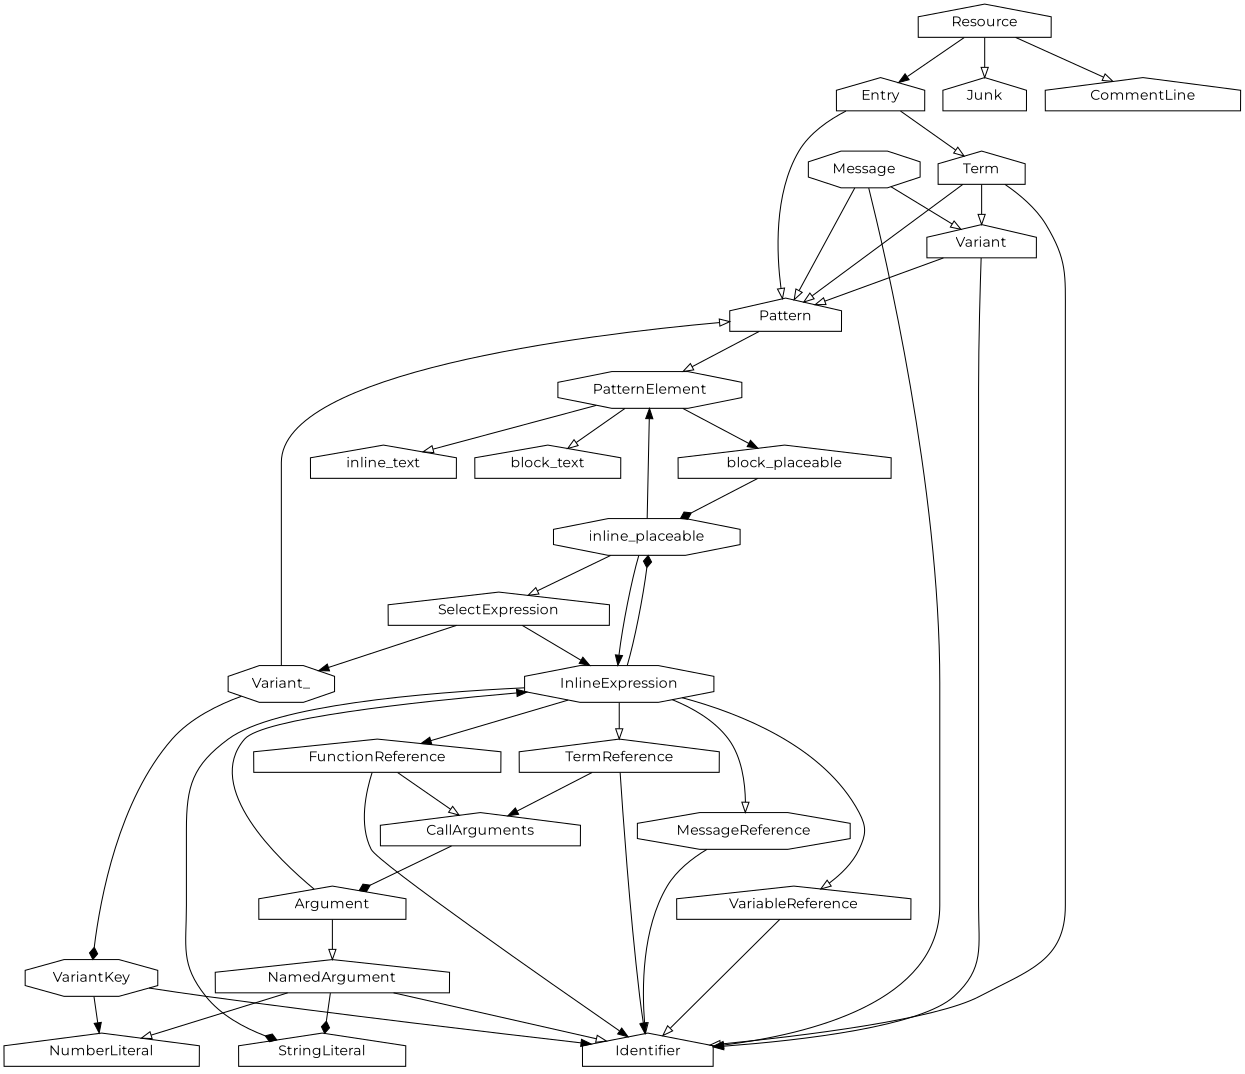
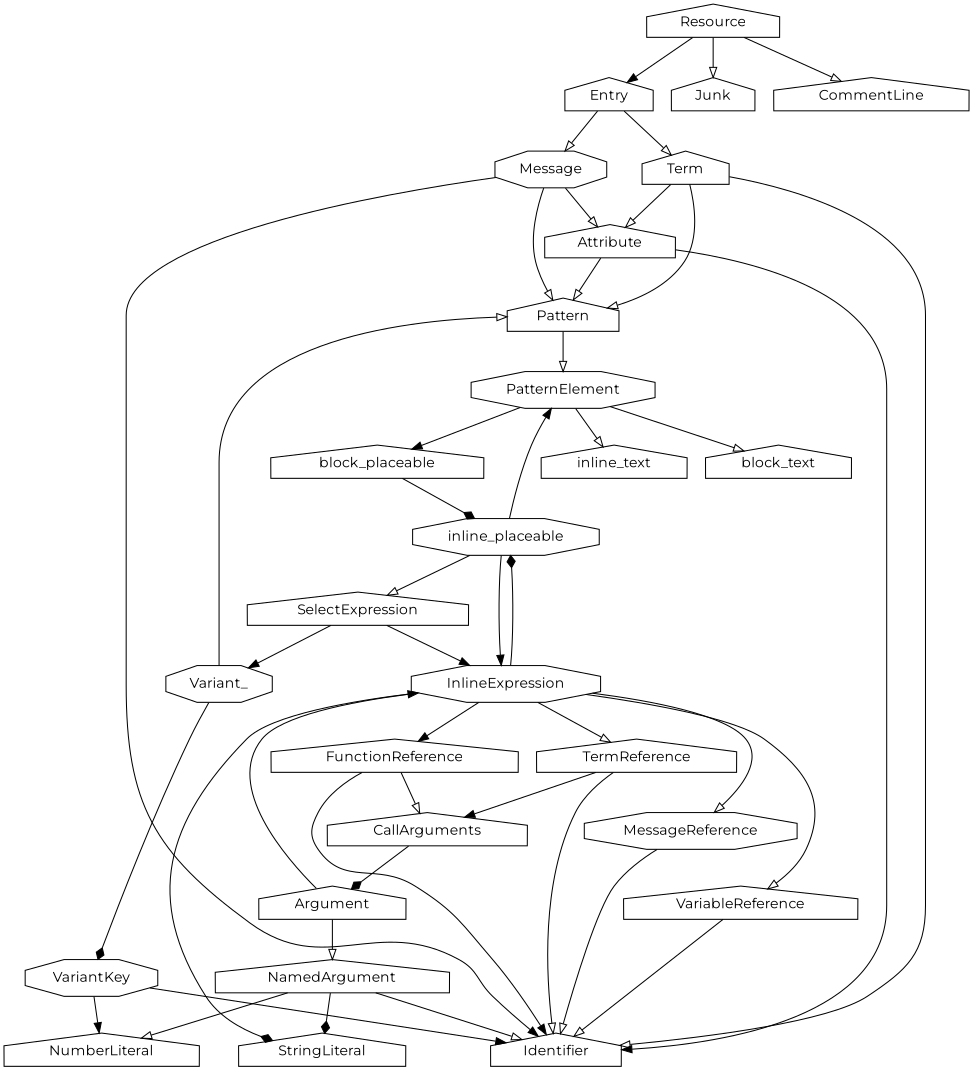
edge "Entry" -> "Pattern": now "Entry" -> "Message"
node "Variant": label "Variant" -> "Attribute"
edge "TermReference" -> "Identifier": arrowhead normal -> onormal
